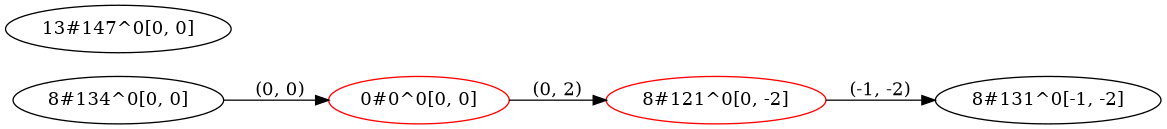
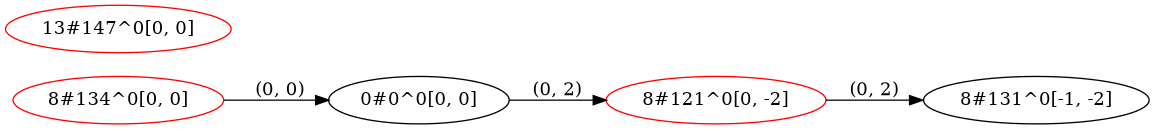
node "13#147^0[0, 0]": color black -> red
edge "8#121^0[0, -2]" -> "8#131^0[-1, -2]": label "(-1, -2)" -> "(0, 2)"
node "8#134^0[0, 0]": color black -> red
node "0#0^0[0, 0]": color red -> black
